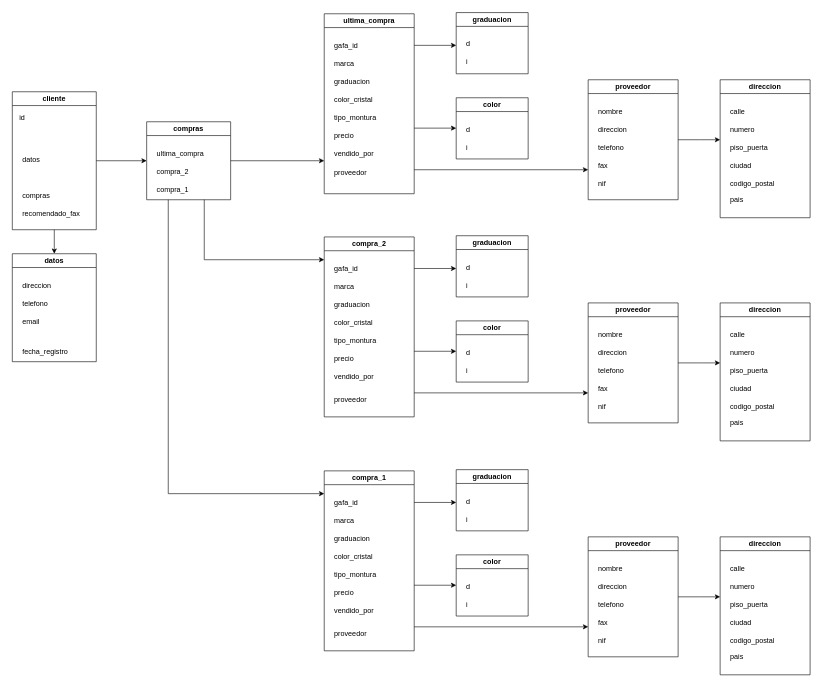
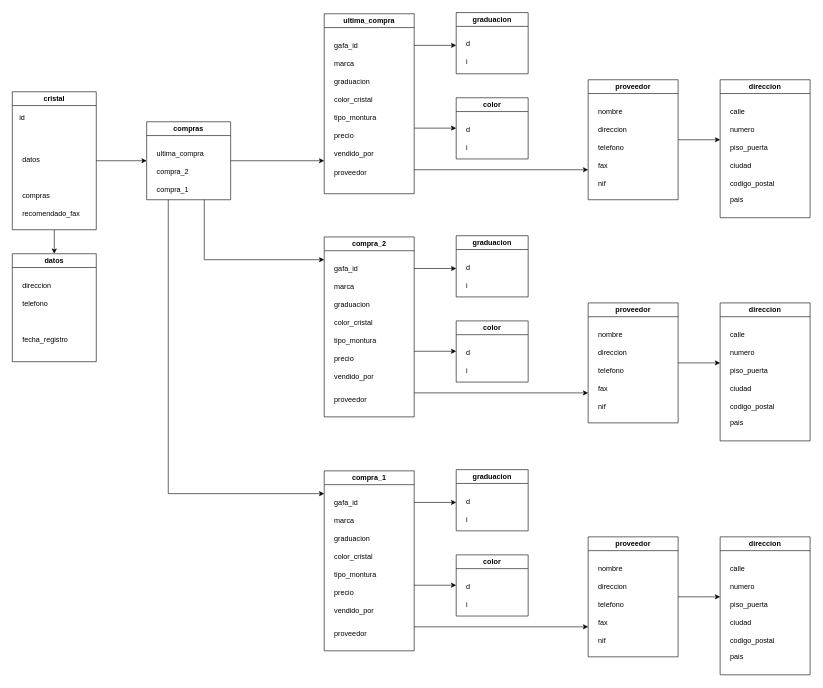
node "cliente": label "cliente" -> "cristal"
node "email": removed
node "fecha_registro": moved (51, 351) -> (51, 339)
